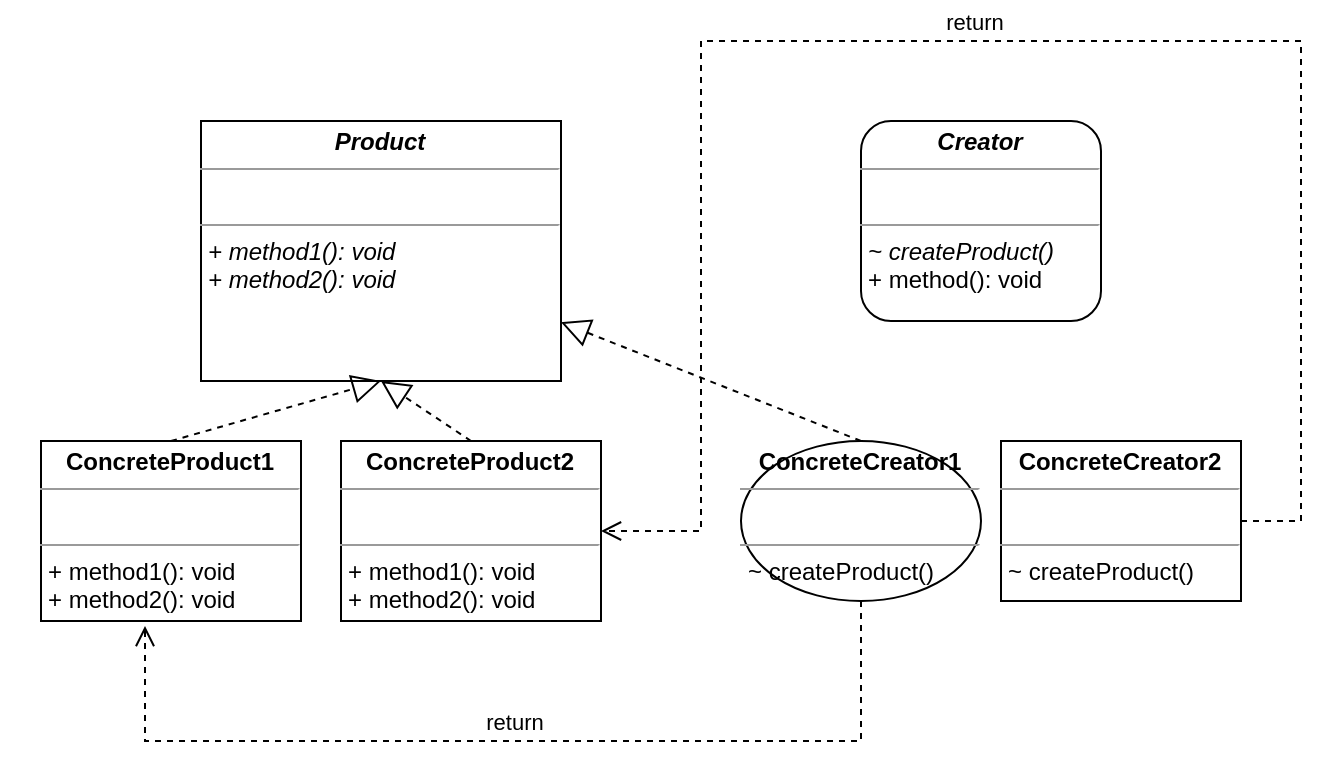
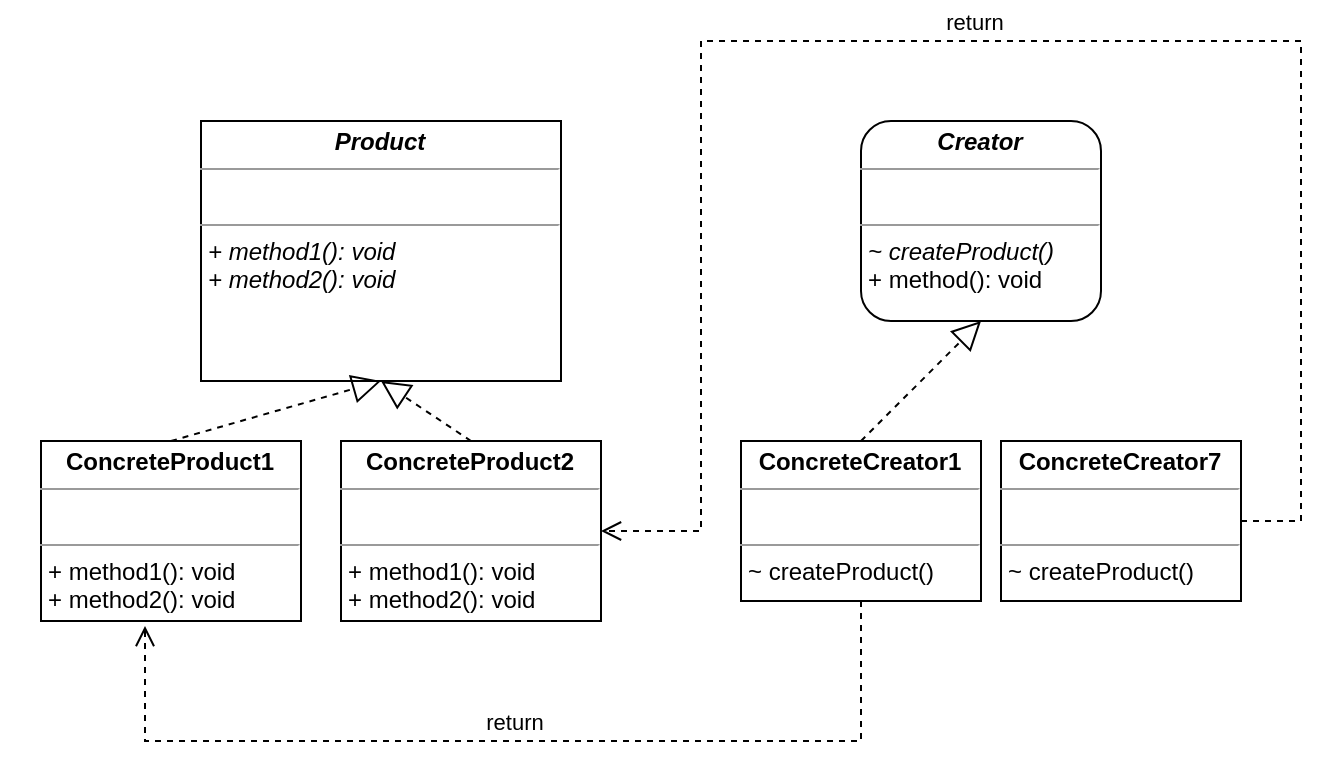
edge "ConcreteCreator1 ~ createProduct()" -> "Product + method1(): void + method2(): void": now "ConcreteCreator1 ~ createProduct()" -> "Creator ~ createProduct() + method(): void"
node "ConcreteCreator2 ~ createProduct()": label "ConcreteCreator2 ~ createProduct()" -> "ConcreteCreator7 ~ createProduct()"
node "ConcreteCreator1 ~ createProduct()": shape ellipse -> rectangle
